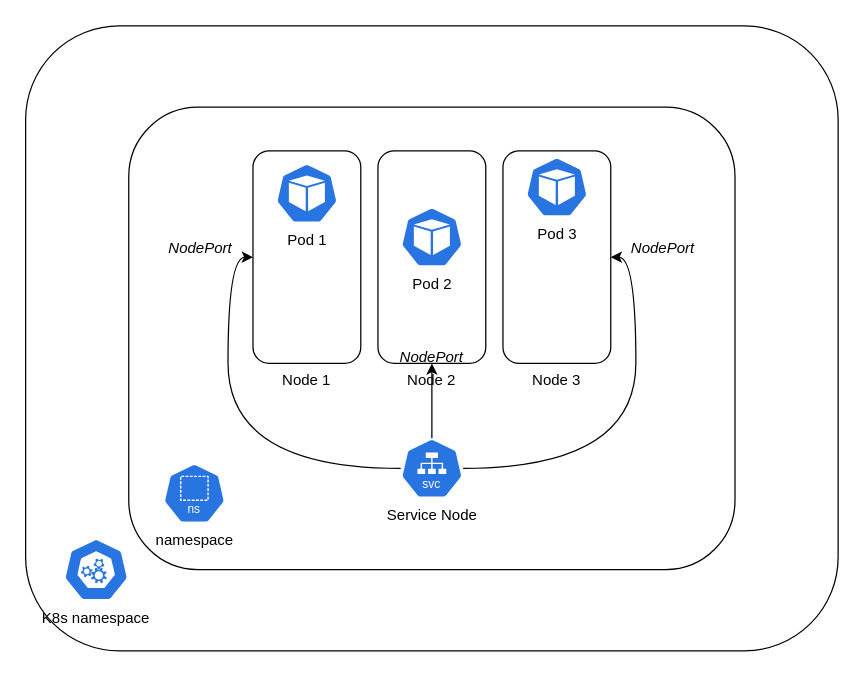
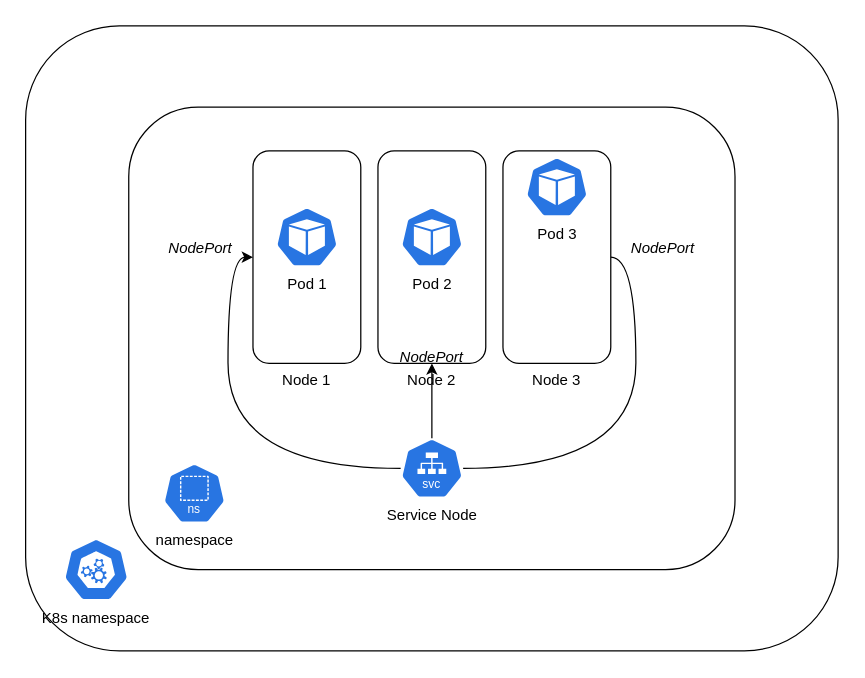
node "Pod 1": moved (307, 193) -> (307, 237)
edge "Service Node" -> "Node 3": arrowhead classic -> none
